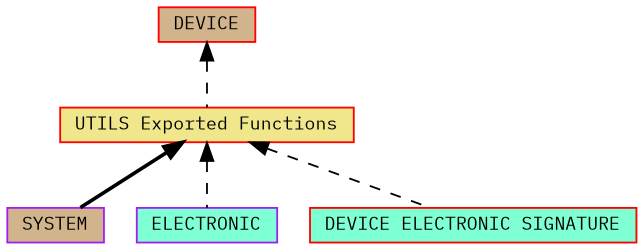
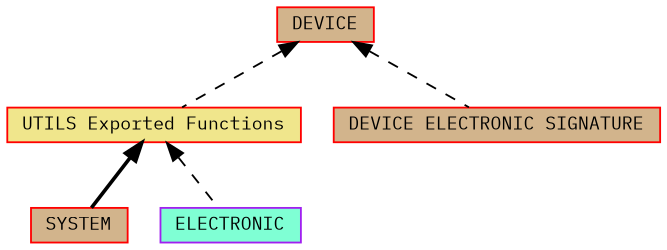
edge "DEVICE ELECTRONIC SIGNATURE" -> "UTILS Exported Functions": now "DEVICE ELECTRONIC SIGNATURE" -> "DEVICE"
node "SYSTEM": color purple -> red
node "DEVICE ELECTRONIC SIGNATURE": fillcolor aquamarine -> tan
